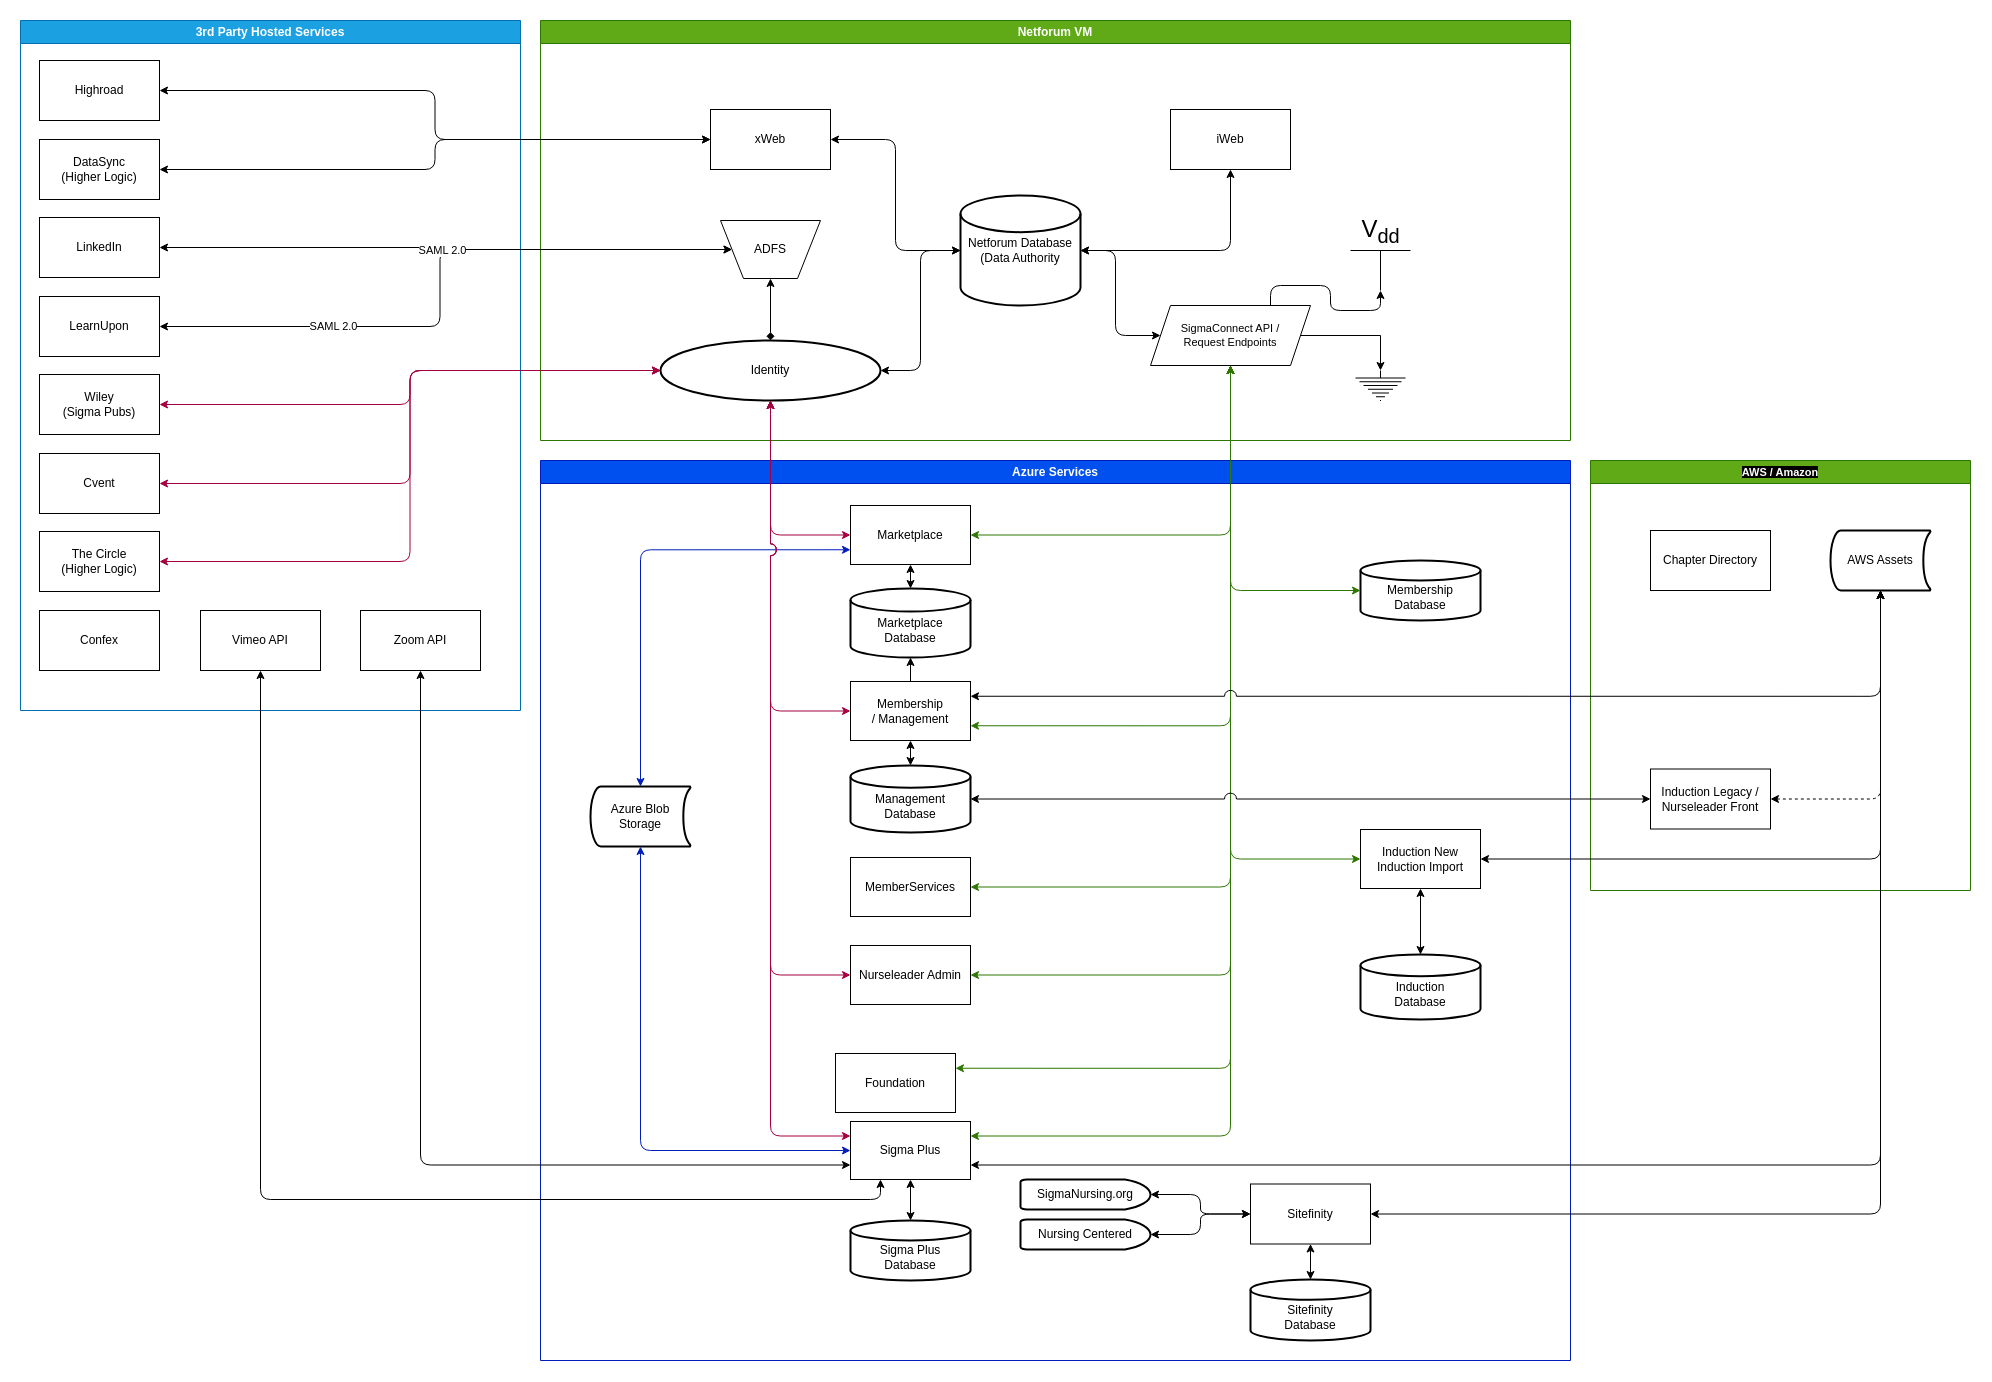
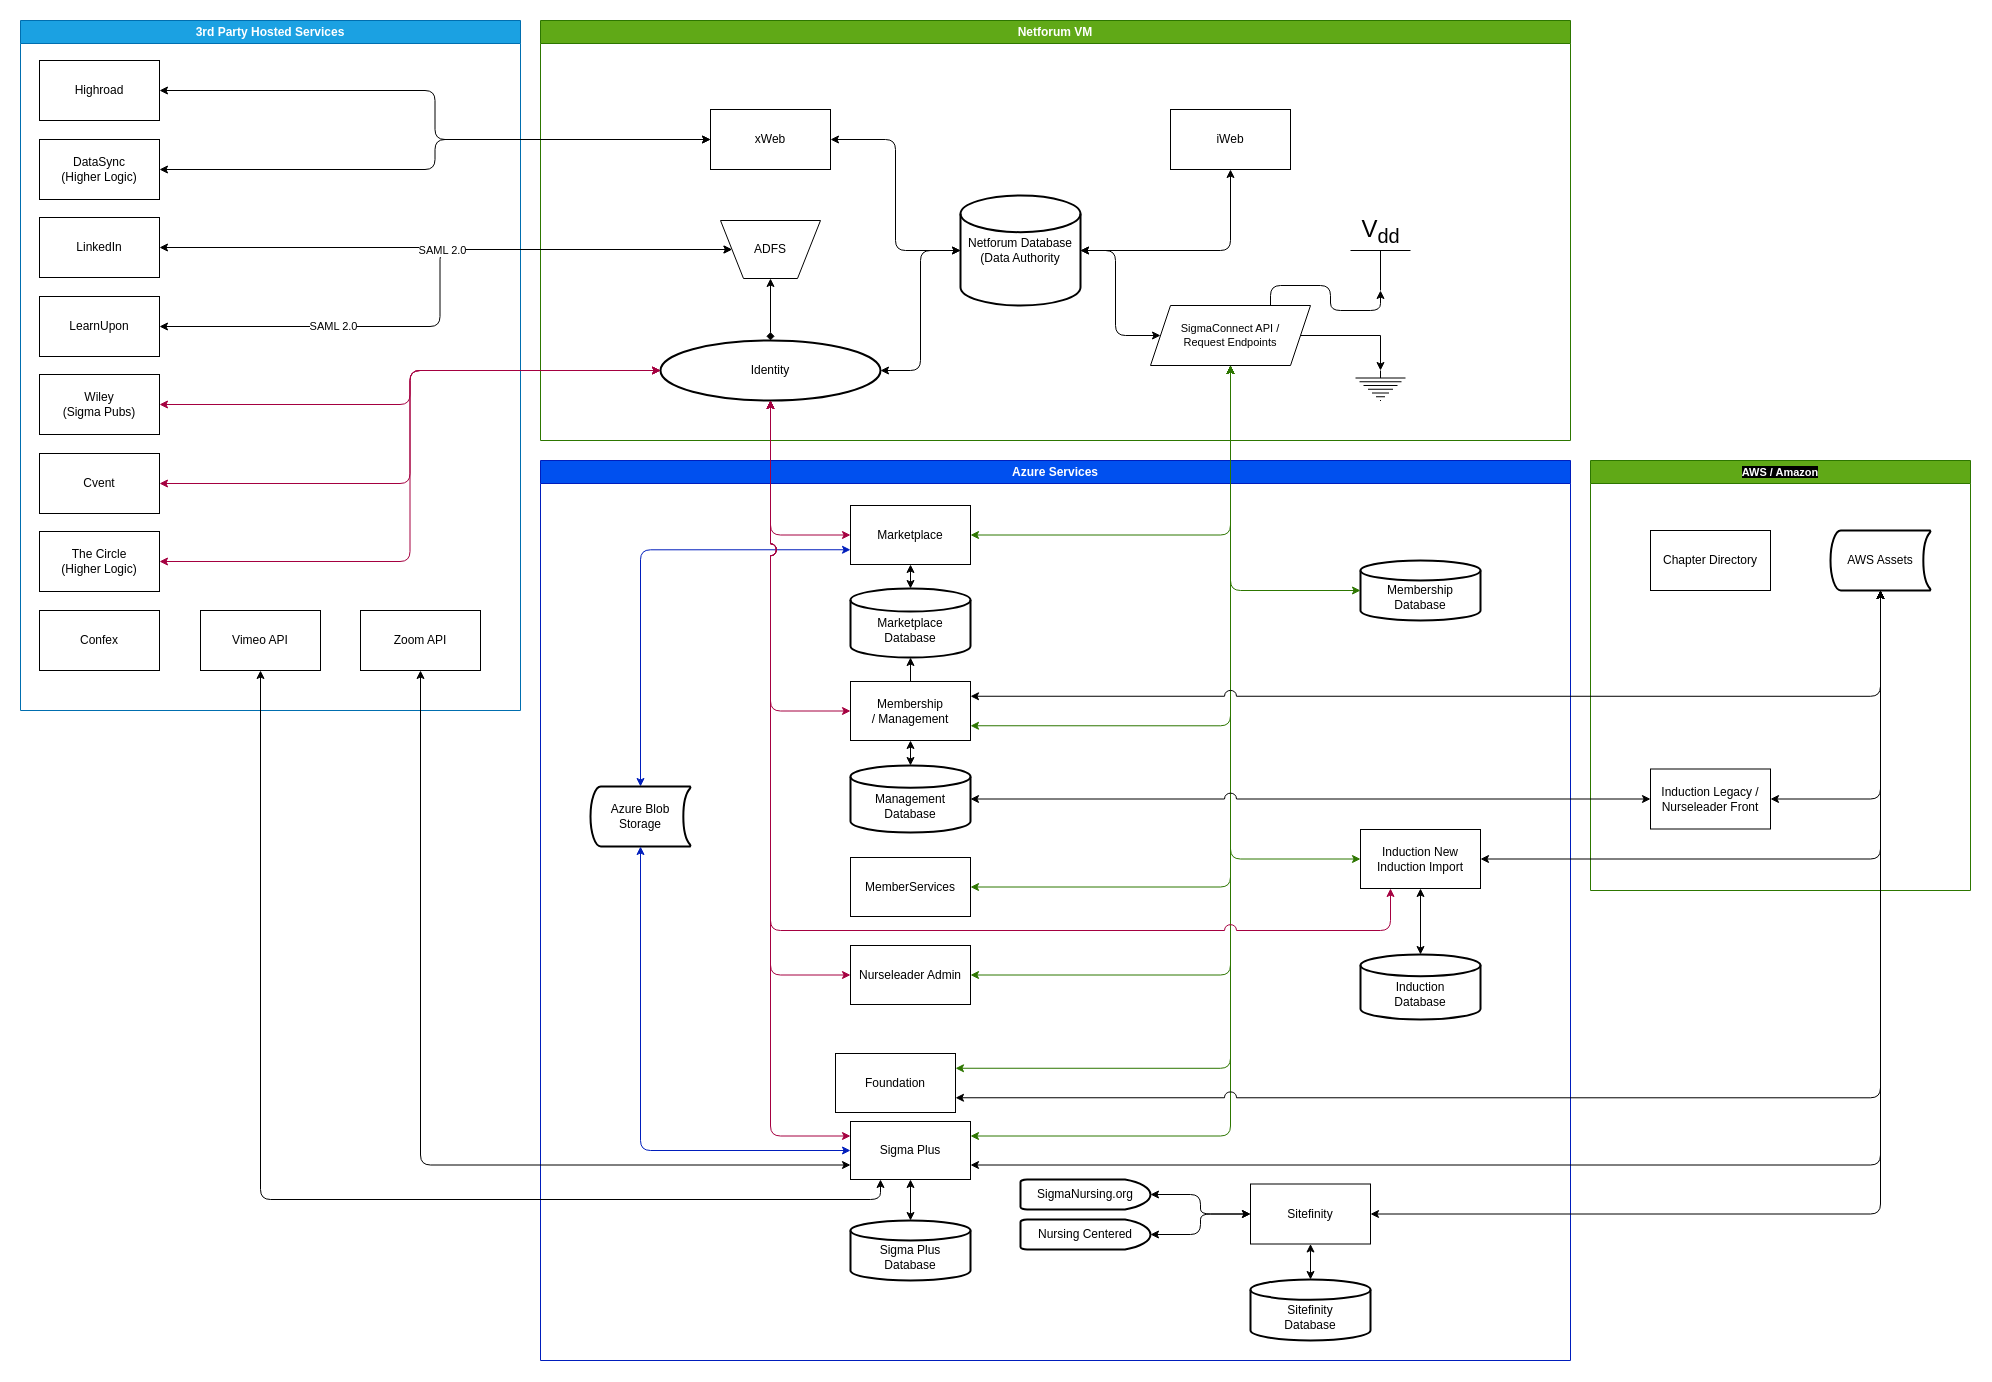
edge "AWS Assets" -- "Induction Legacy / Nurseleader Front": style dashed -> solid
edge "Identity" -- "Induction New Induction Import": added
edge "AWS Assets" -- "Foundation": added
